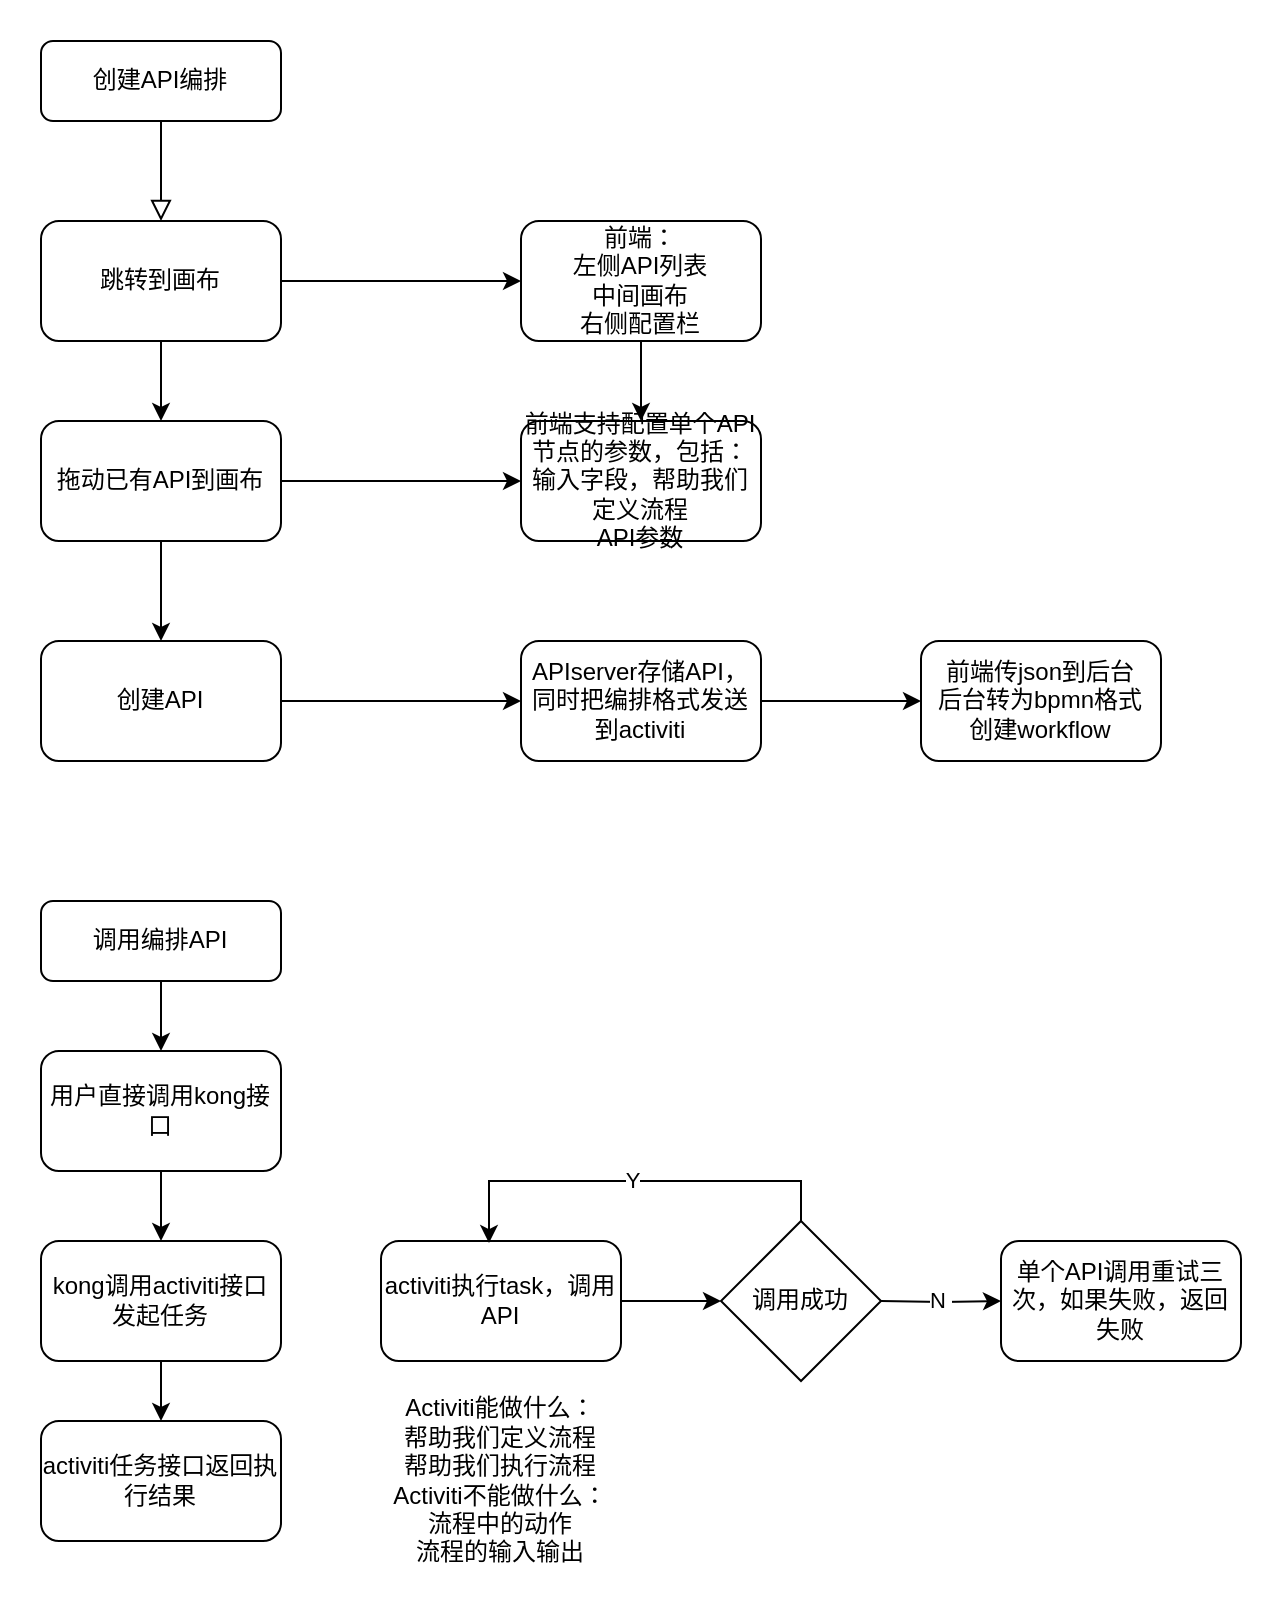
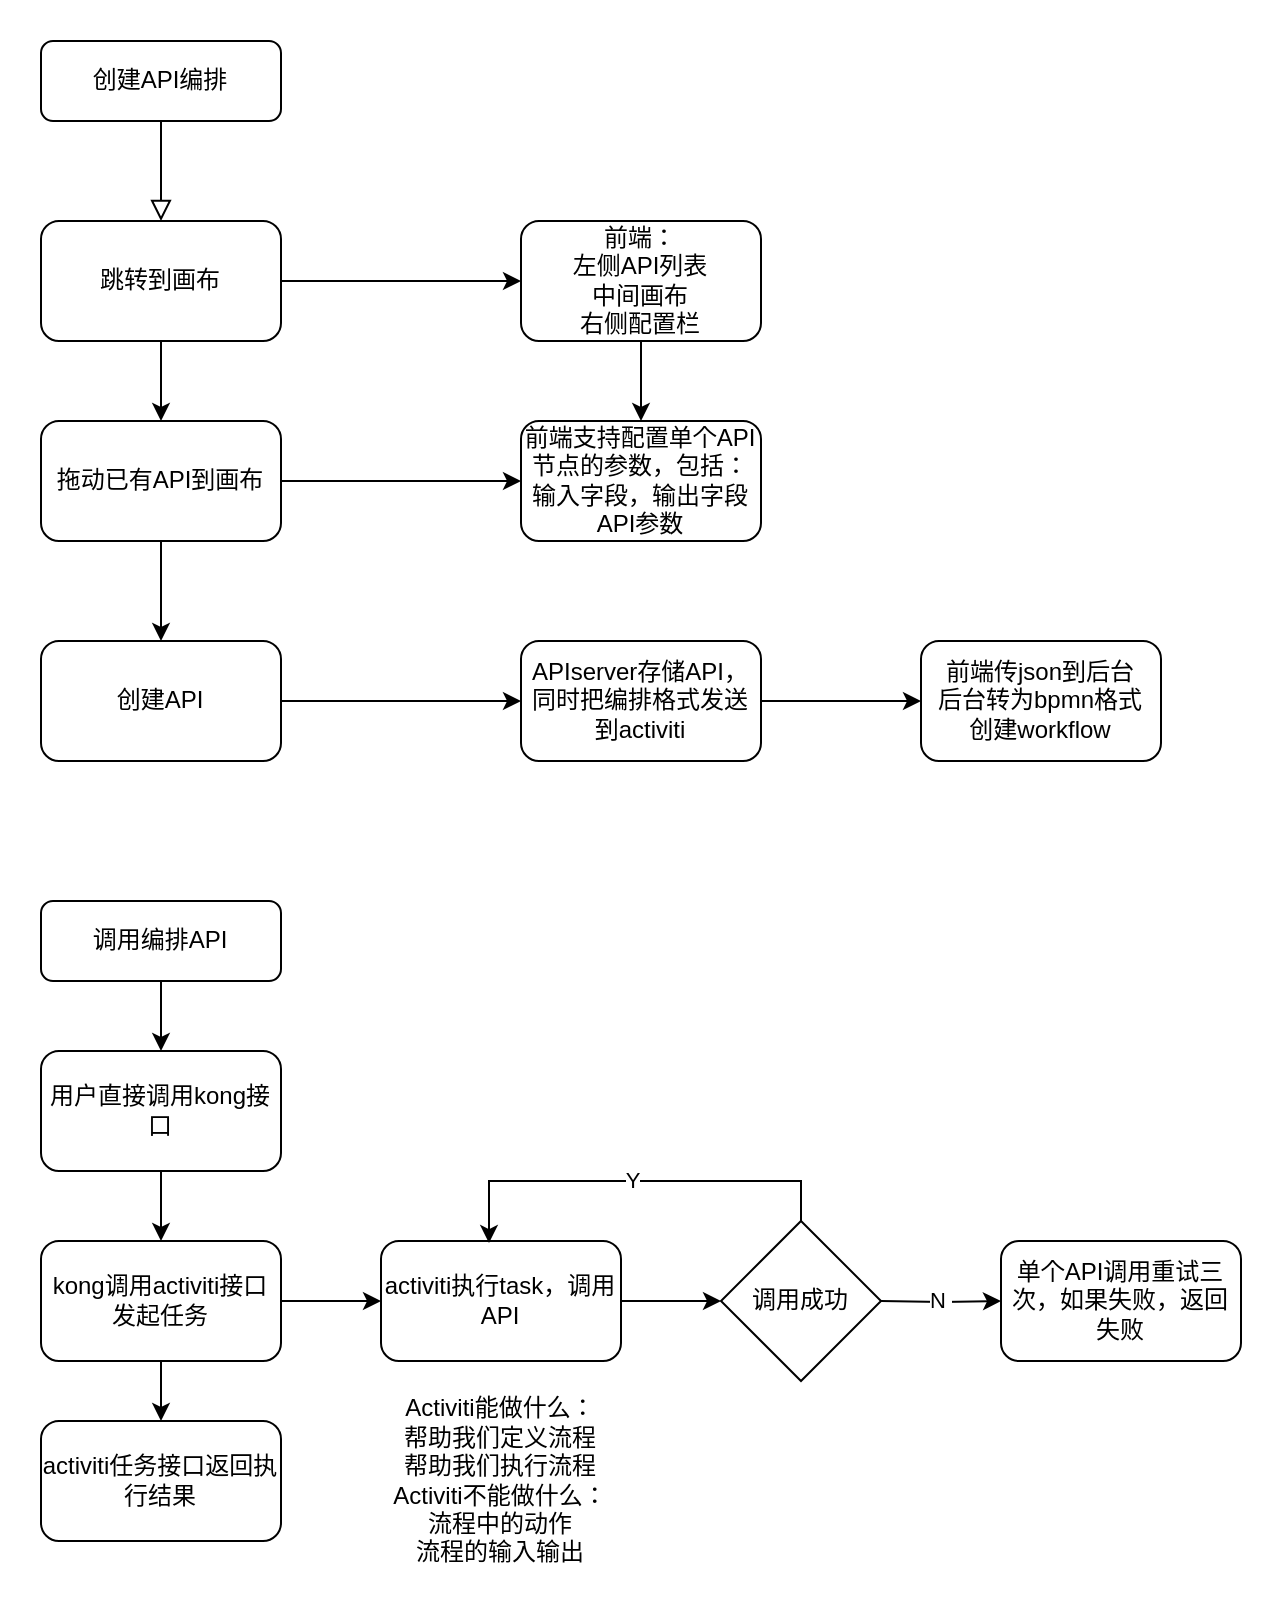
node "前端支持配置单个API节点的参数，包括： 输入字段，帮助我们定义流程 API参数": label "前端支持配置单个API节点的参数，包括： 输入字段，帮助我们定义流程 API参数" -> "前端支持配置单个API节点的参数，包括： 输入字段，输出字段 API参数"
edge "kong调用activiti接口发起任务" -> "activiti执行task，调用API": added
